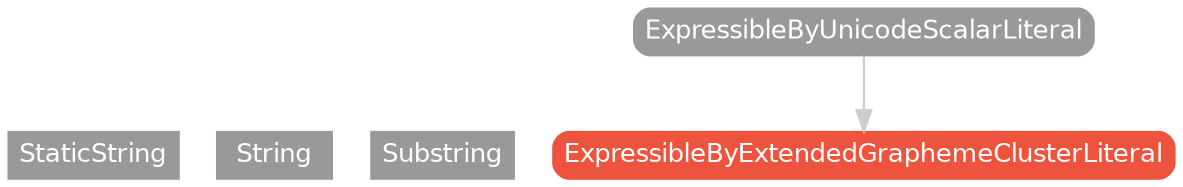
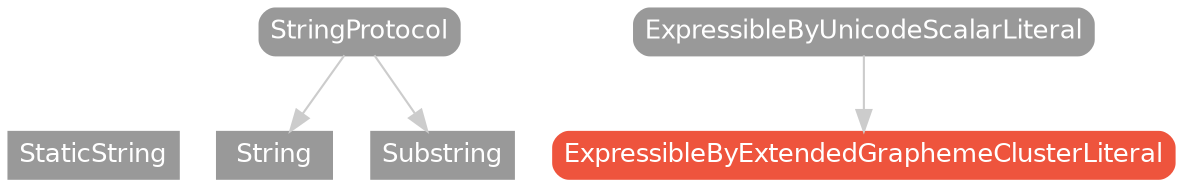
node "StringProtocol": added
